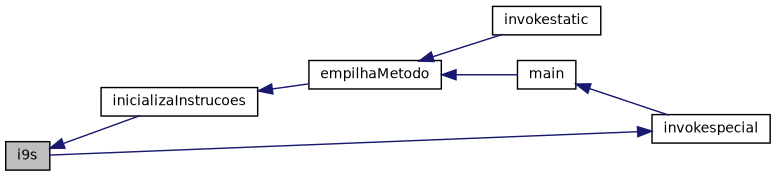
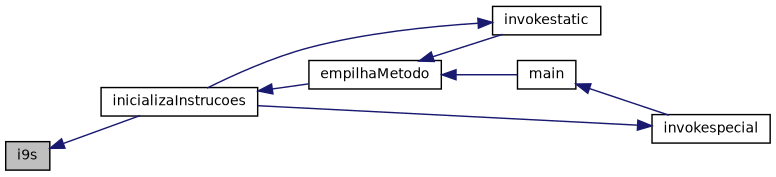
edge "inicializaInstrucoes" -> "invokestatic": added
edge "i9s" -> "invokespecial": now "inicializaInstrucoes" -> "invokespecial"
